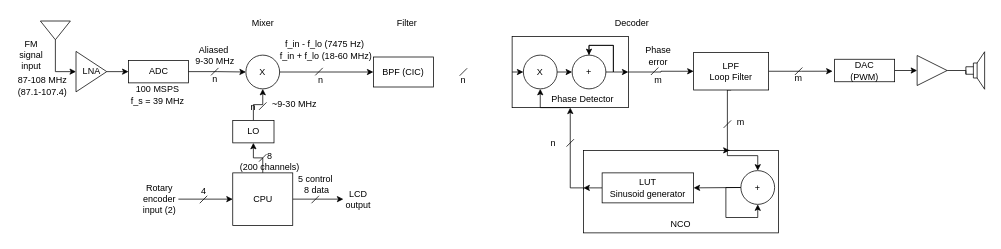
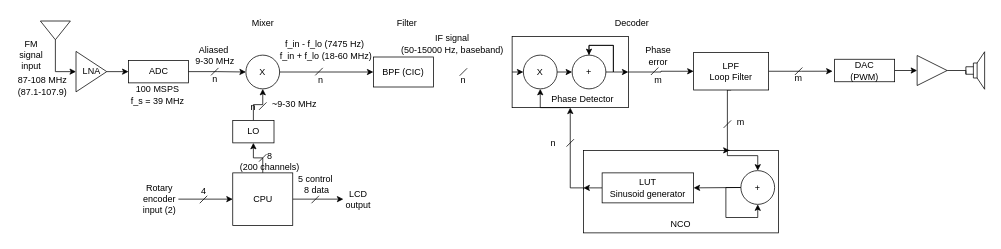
node "IF signal (50-15000 Hz, baseband)": added
node "87-108 MHz (87.1-107.4)": label "87-108 MHz (87.1-107.4)" -> "87-108 MHz (87.1-107.9)"
